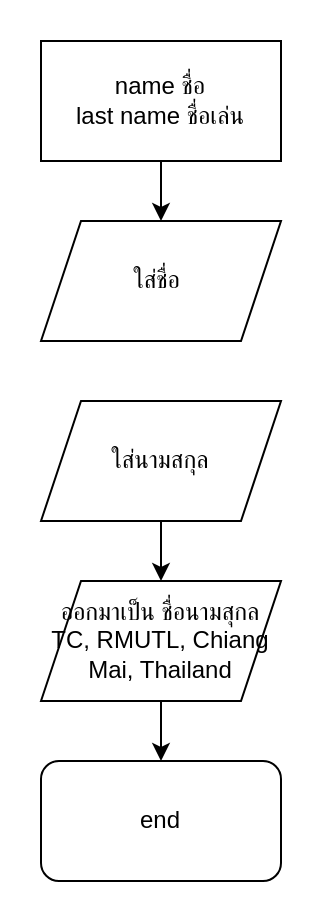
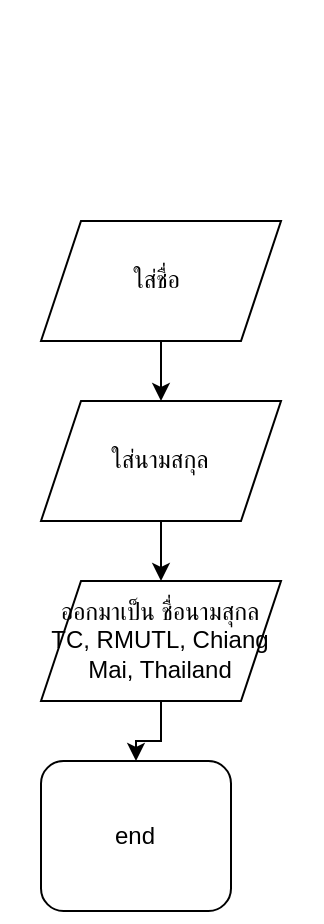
node "name ชื่อ last name ชื่อเล่น": removed
edge "name ชื่อ last name ชื่อเล่น" -> "ใส่ชื่อ": removed
edge "ใส่ชื่อ" -> "ใส่นามสกุล": added
node "end": size 240x120 -> 190x150
